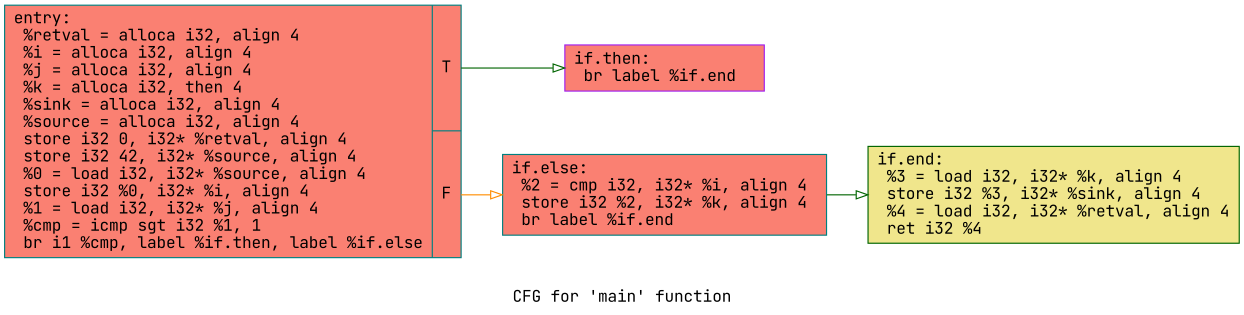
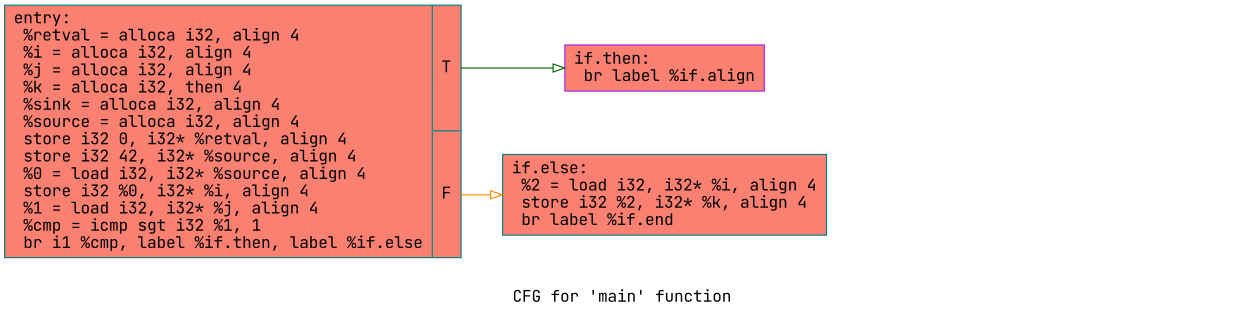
node "if.then:": text "br label %if.end" -> "br label %if.align"
node "if.else:": text "%2 = cmp i32, i32* %i, align 4" -> "%2 = load i32, i32* %i, align 4"
node "if.end:": removed
